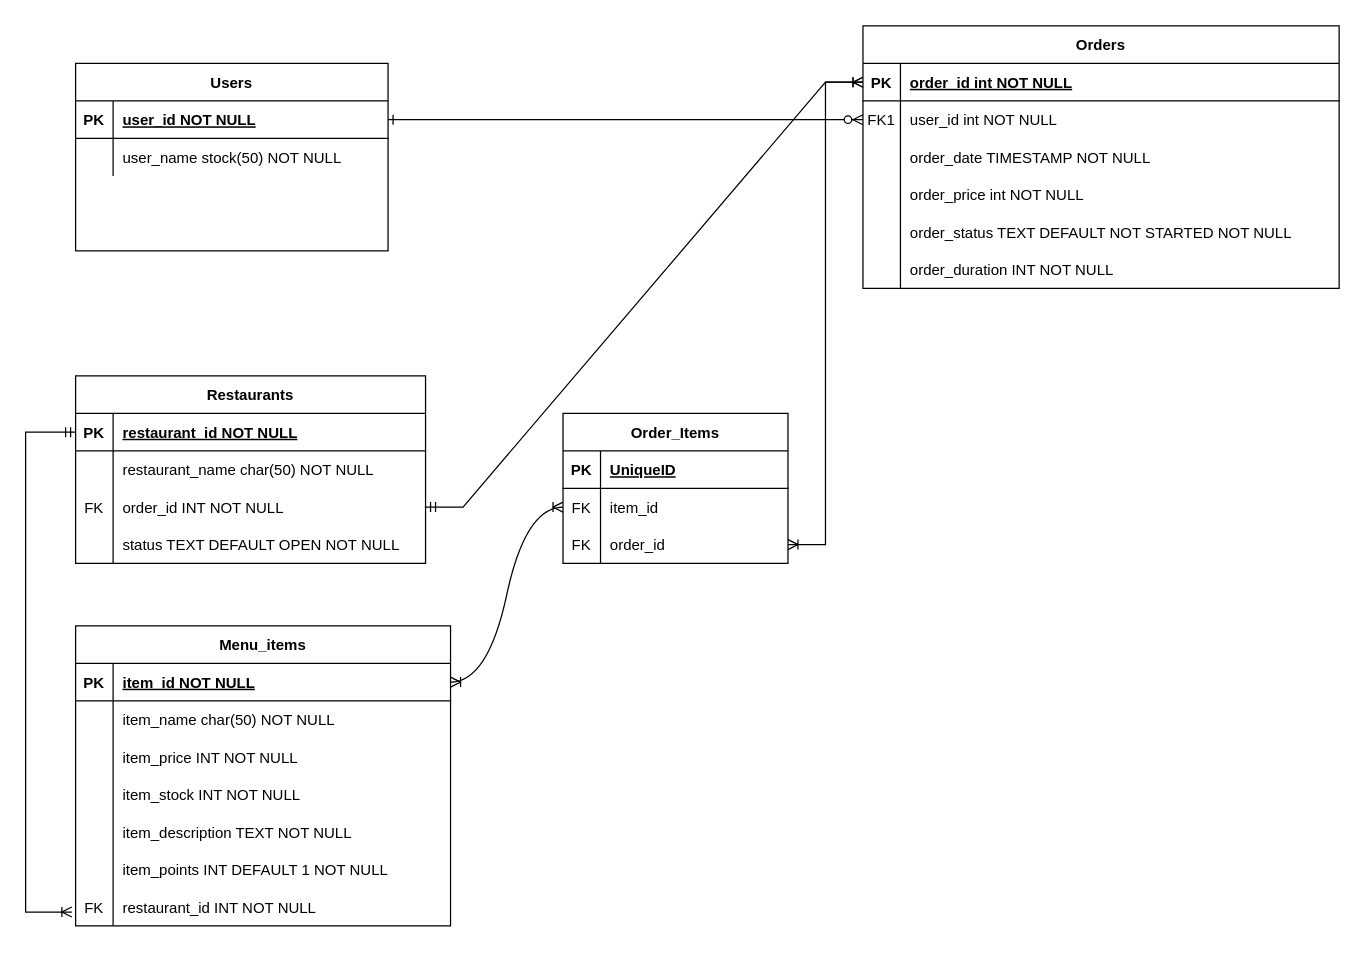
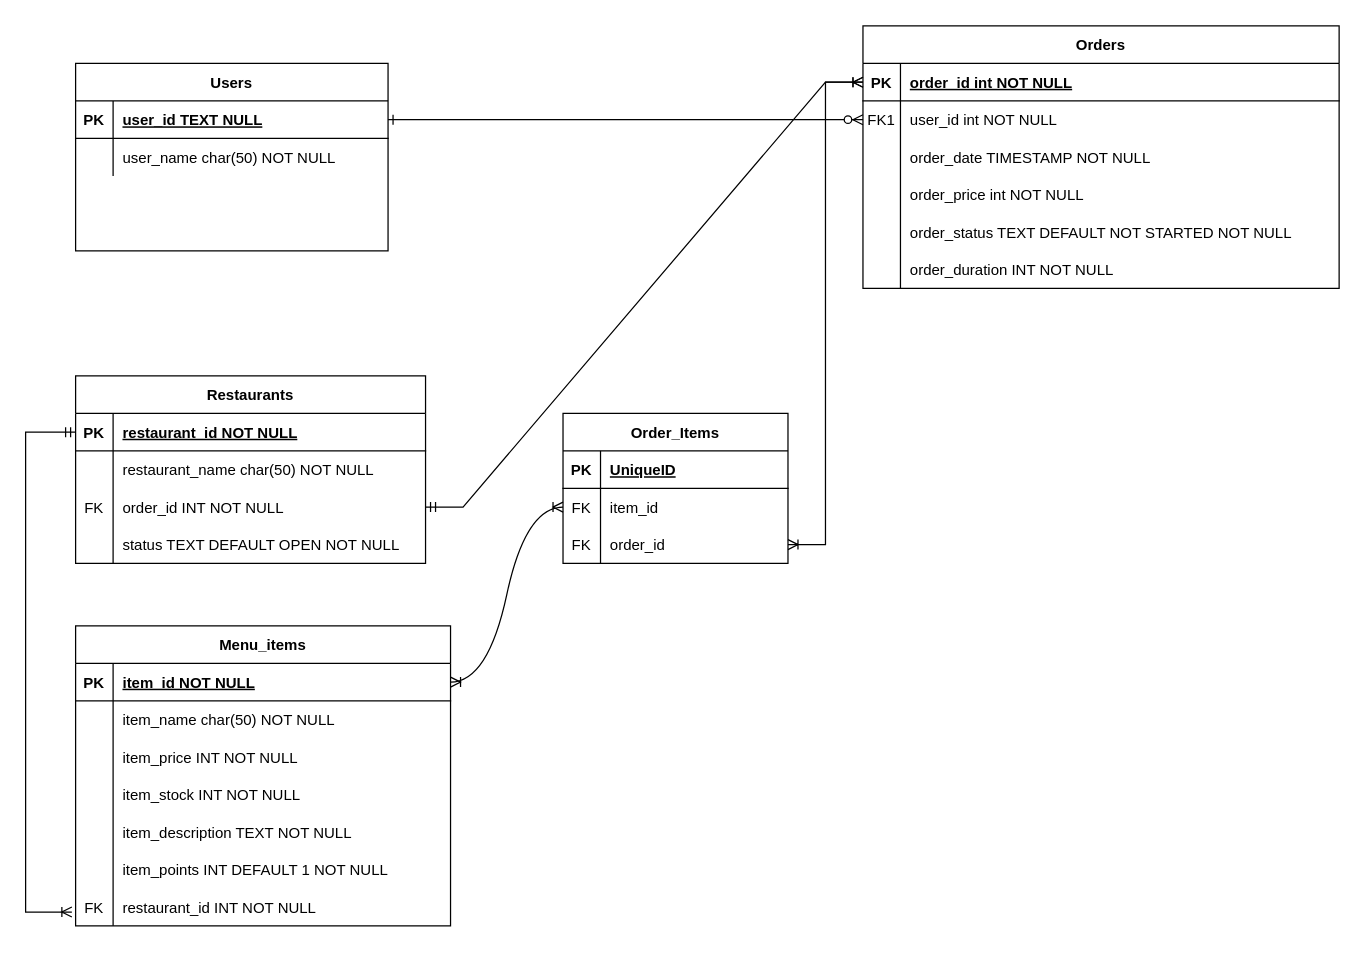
node "user_id NOT NULL": label "user_id NOT NULL" -> "user_id TEXT NULL"
node "user_name stock(50) NOT NULL": label "user_name stock(50) NOT NULL" -> "user_name char(50) NOT NULL"
